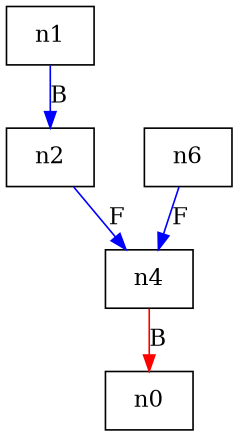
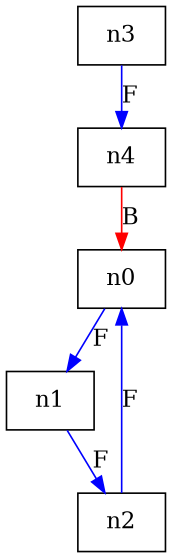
edge "n1" -> "n2": label "B" -> "F"
node "n6": label "n6" -> "n3"
edge "n2" -> "n4": now "n2" -> "n0"
edge "n0" -> "n1": added, label "F"
